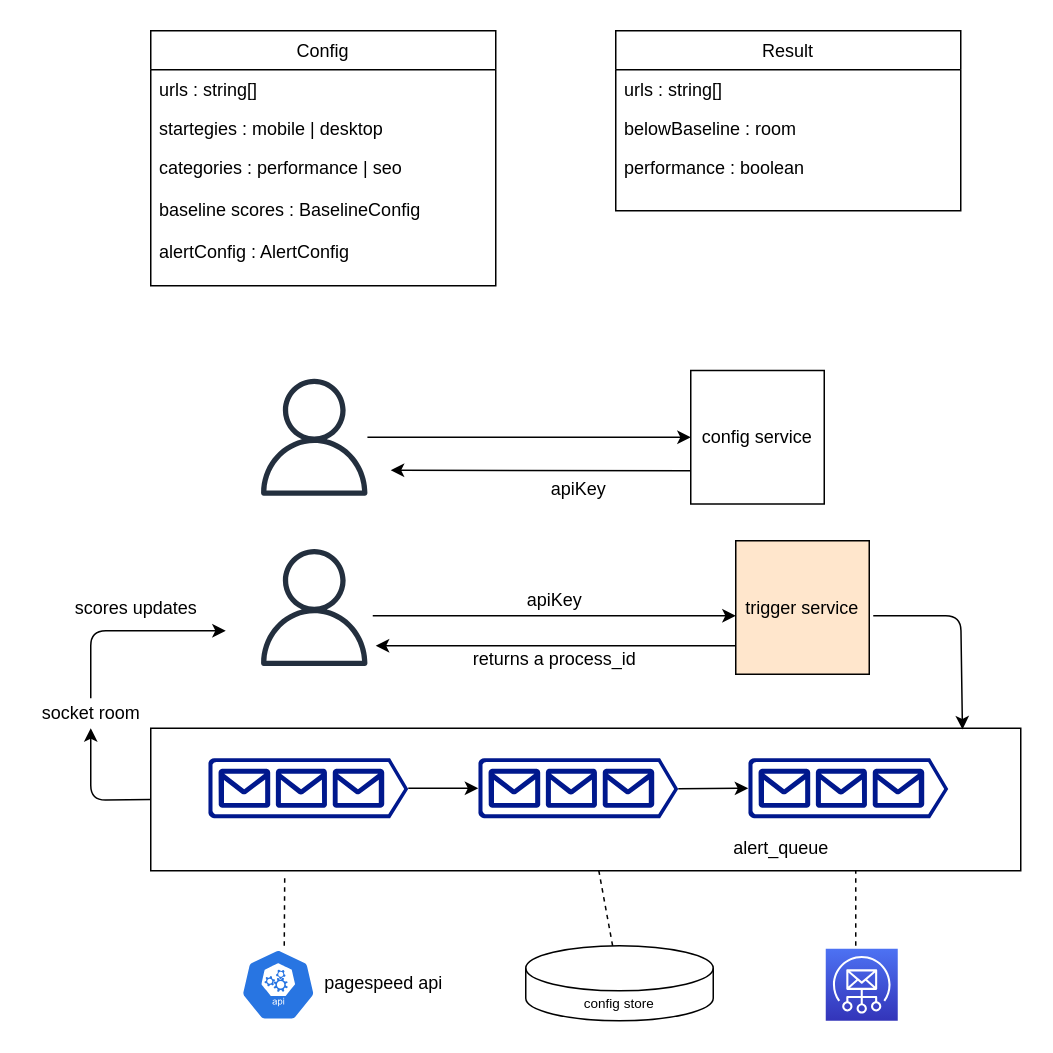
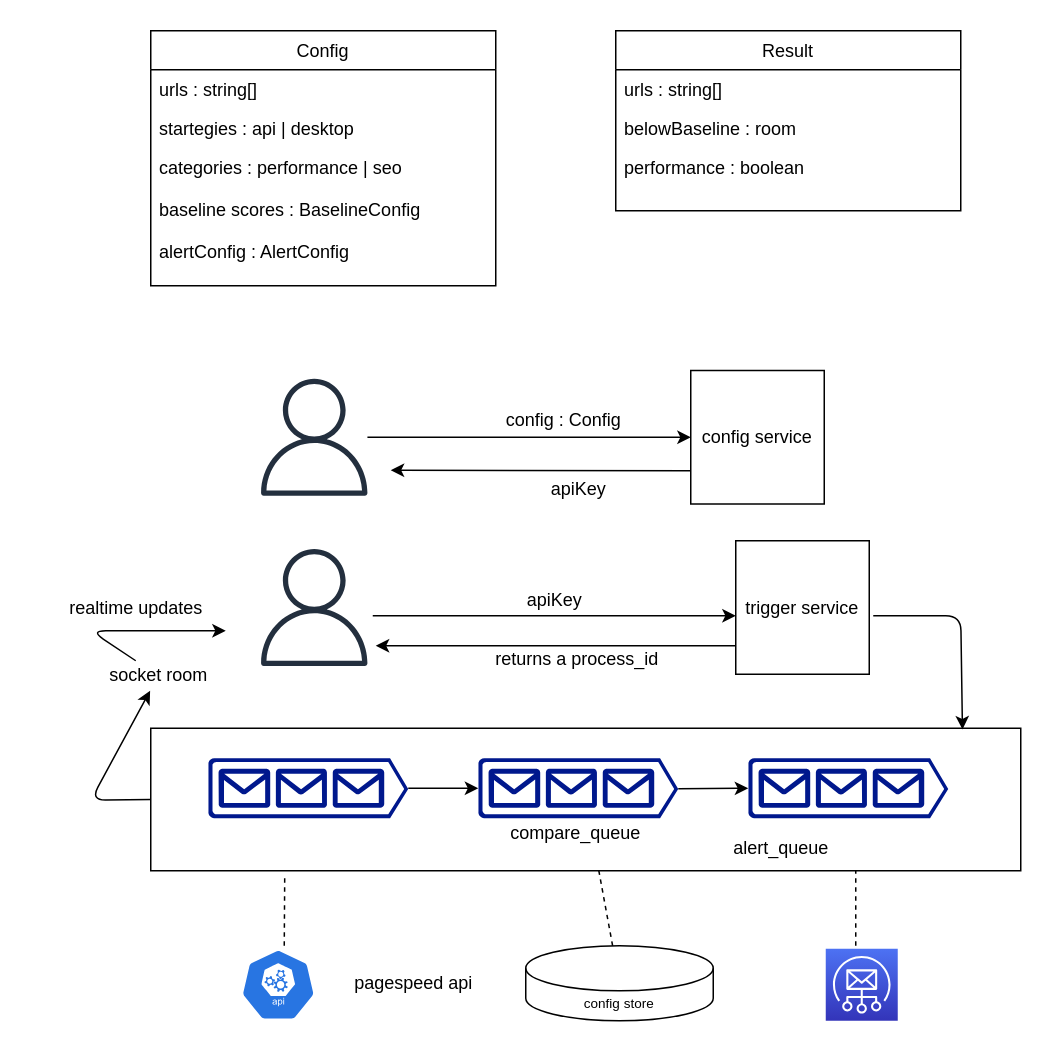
node "startegies : mobile | desktop": label "startegies : mobile | desktop" -> "startegies : api | desktop"
node "config : Config": added
node "scores updates": label "scores updates" -> "realtime updates"
node "trigger service": fillcolor #ffe6cc -> #ffffff
node "returns a process_id": moved (554, 659) -> (576, 659)
node "socket room": moved (91, 713) -> (158, 676)
node "compare_queue": added
node "pagespeed api": moved (383, 983) -> (413, 983)
